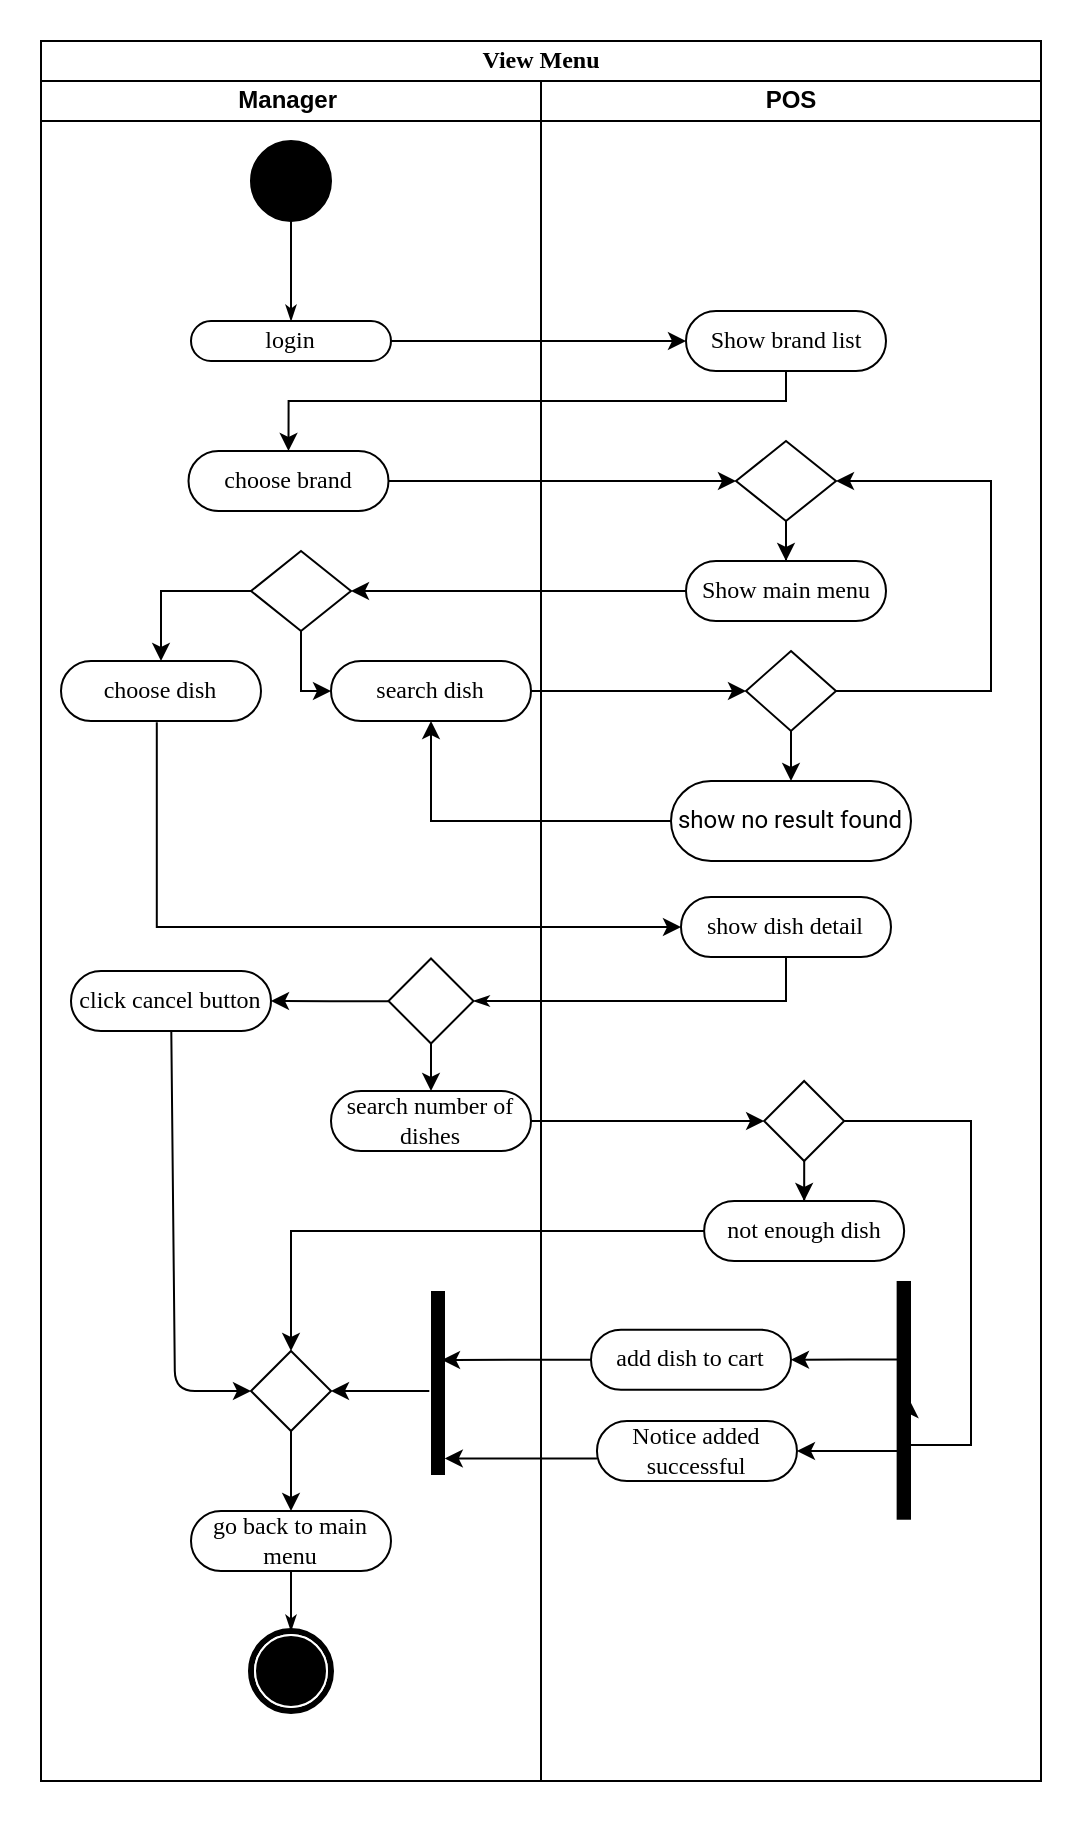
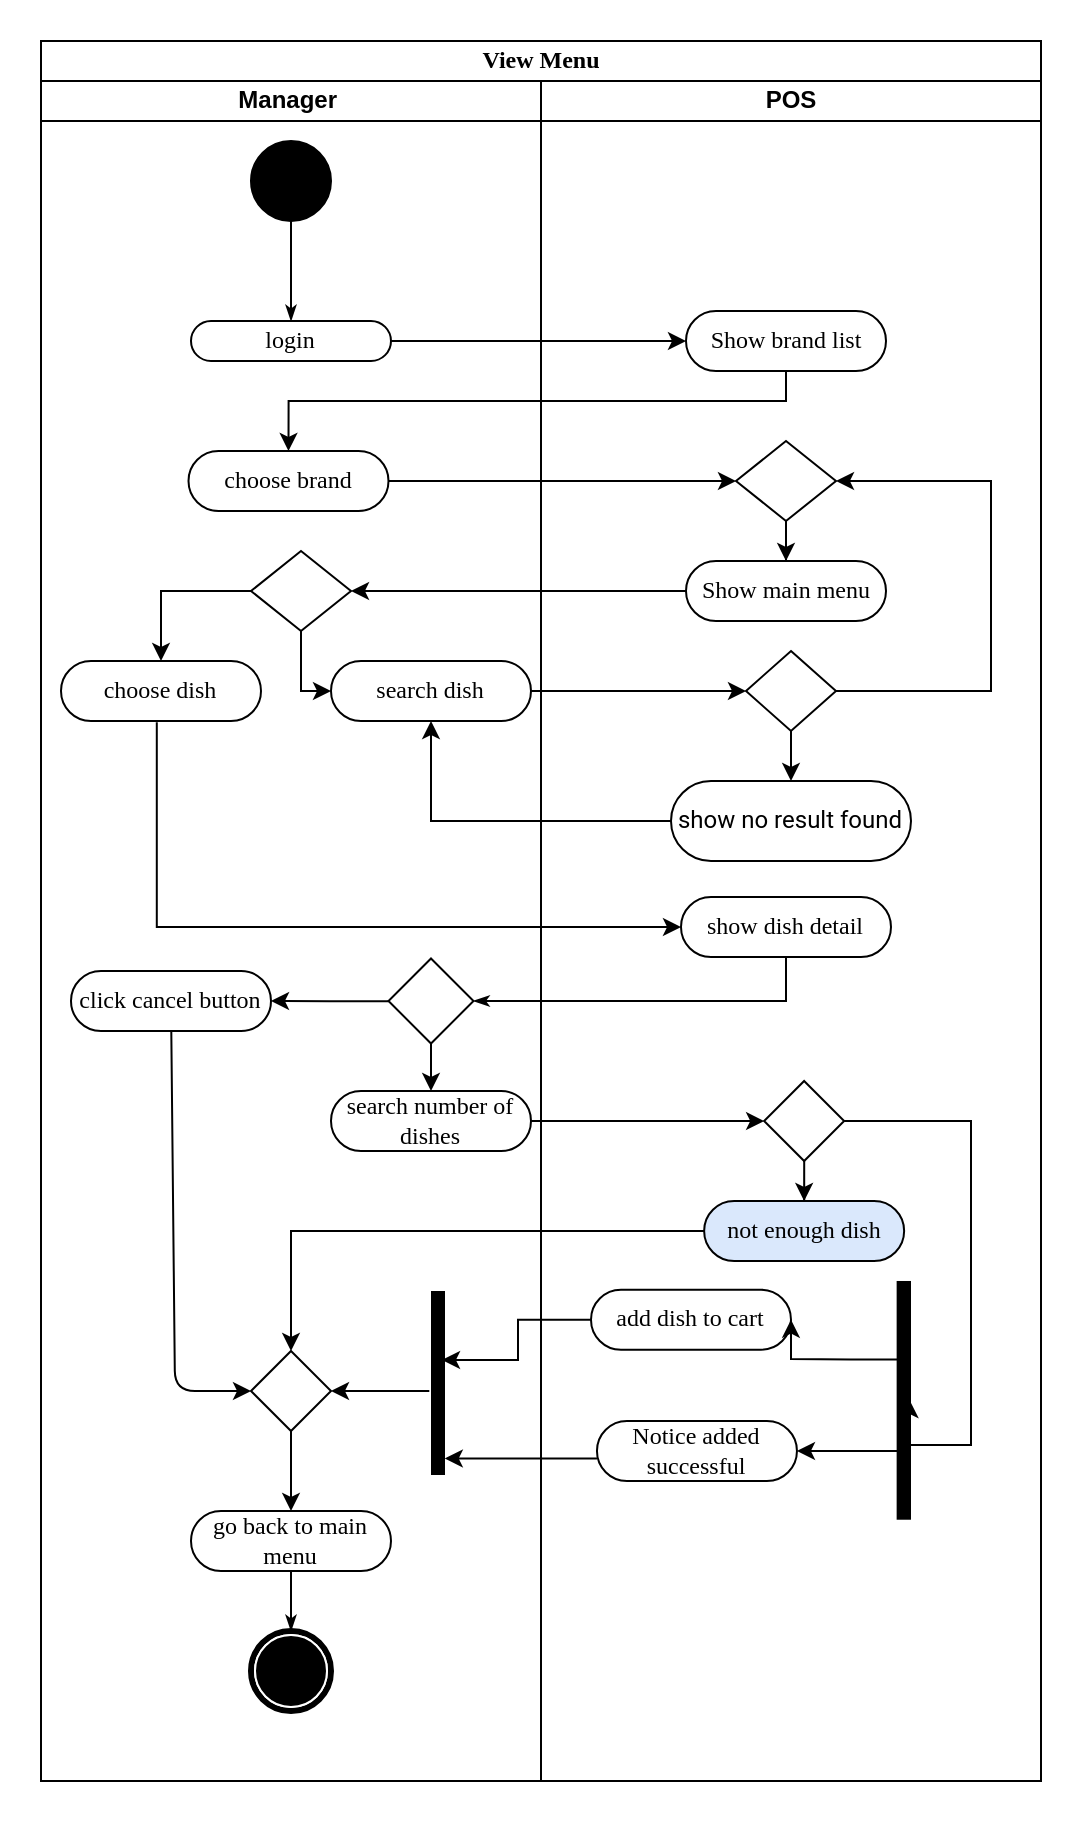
node "not enough dish": fillcolor #ffffff -> #dae8fc
node "add dish to cart": moved (691, 1360) -> (691, 1320)
